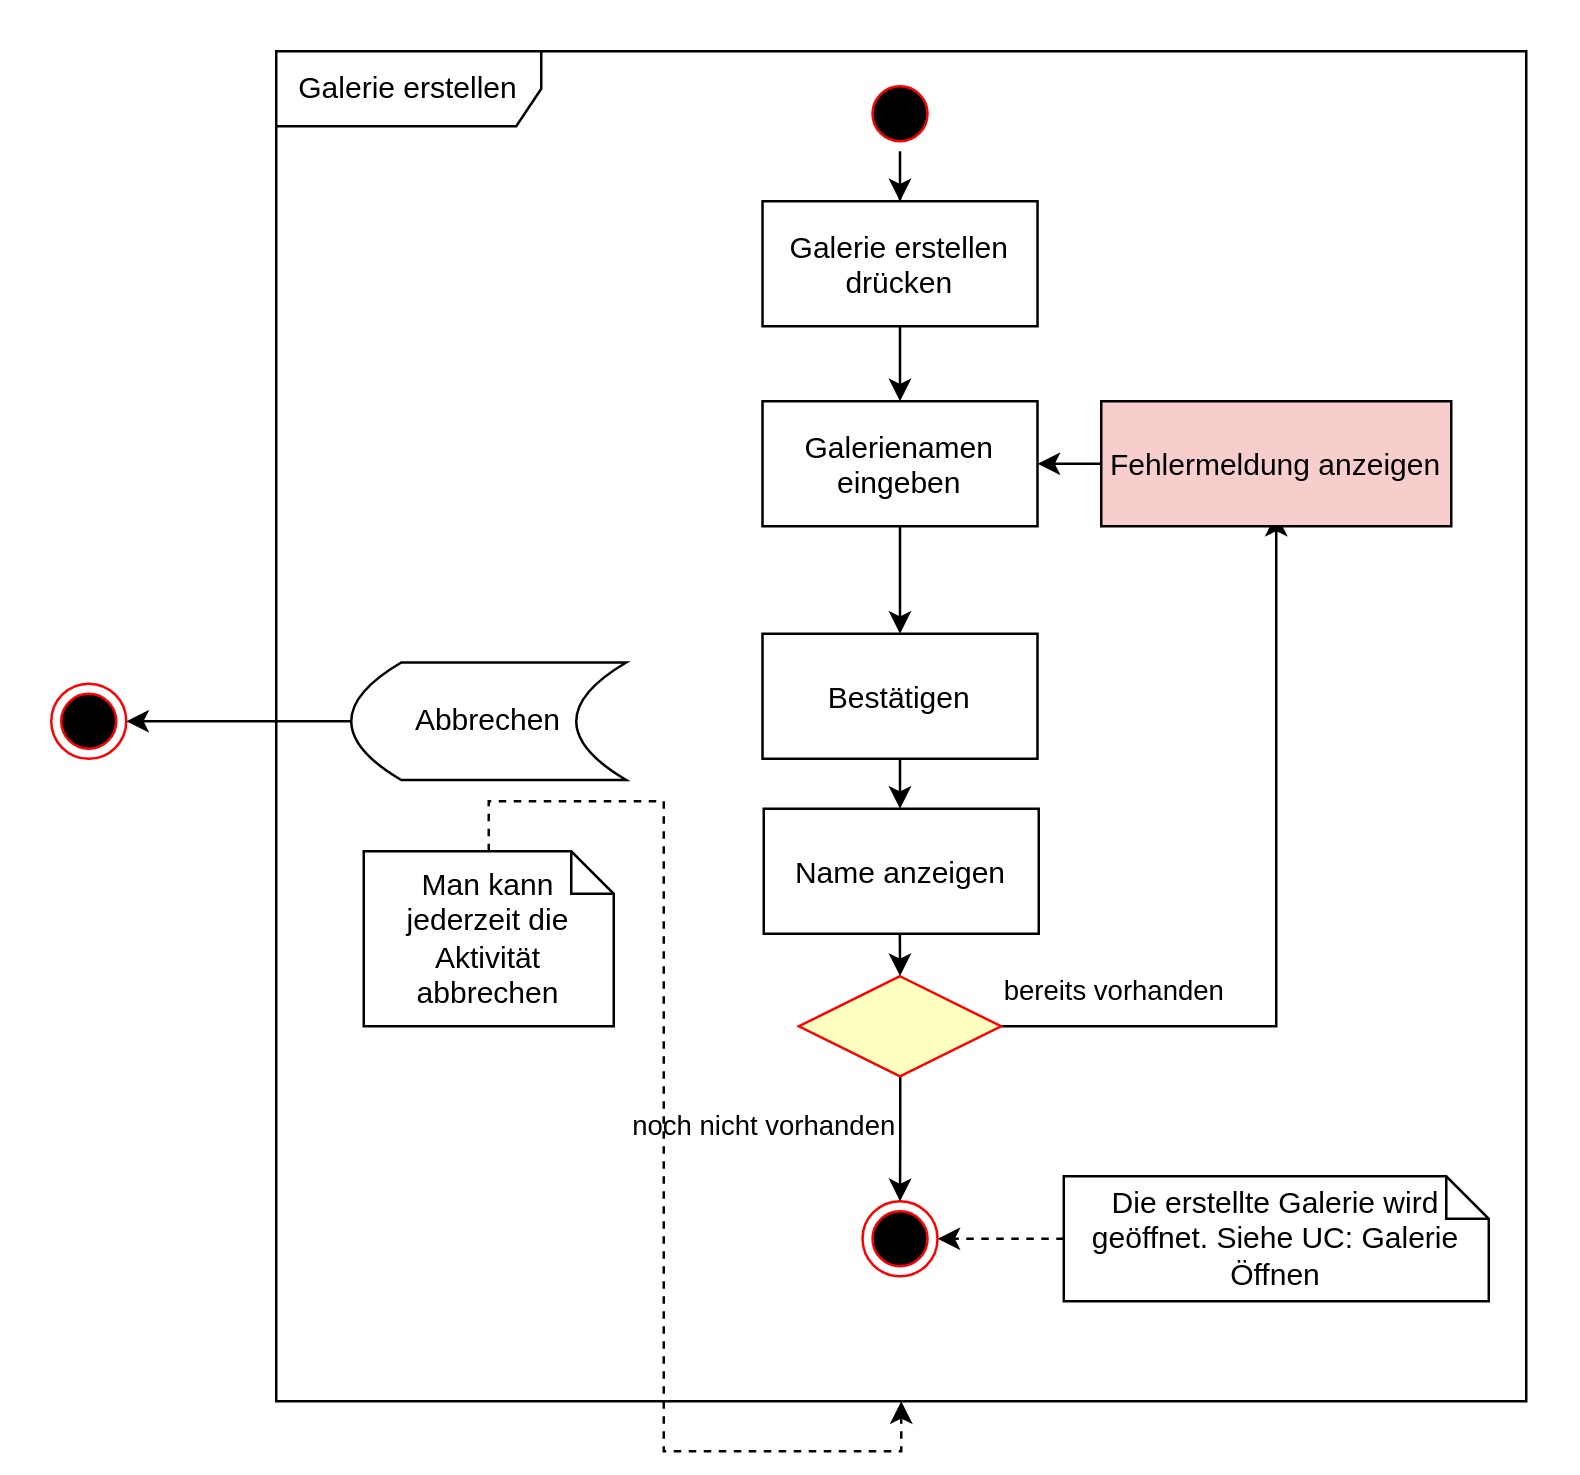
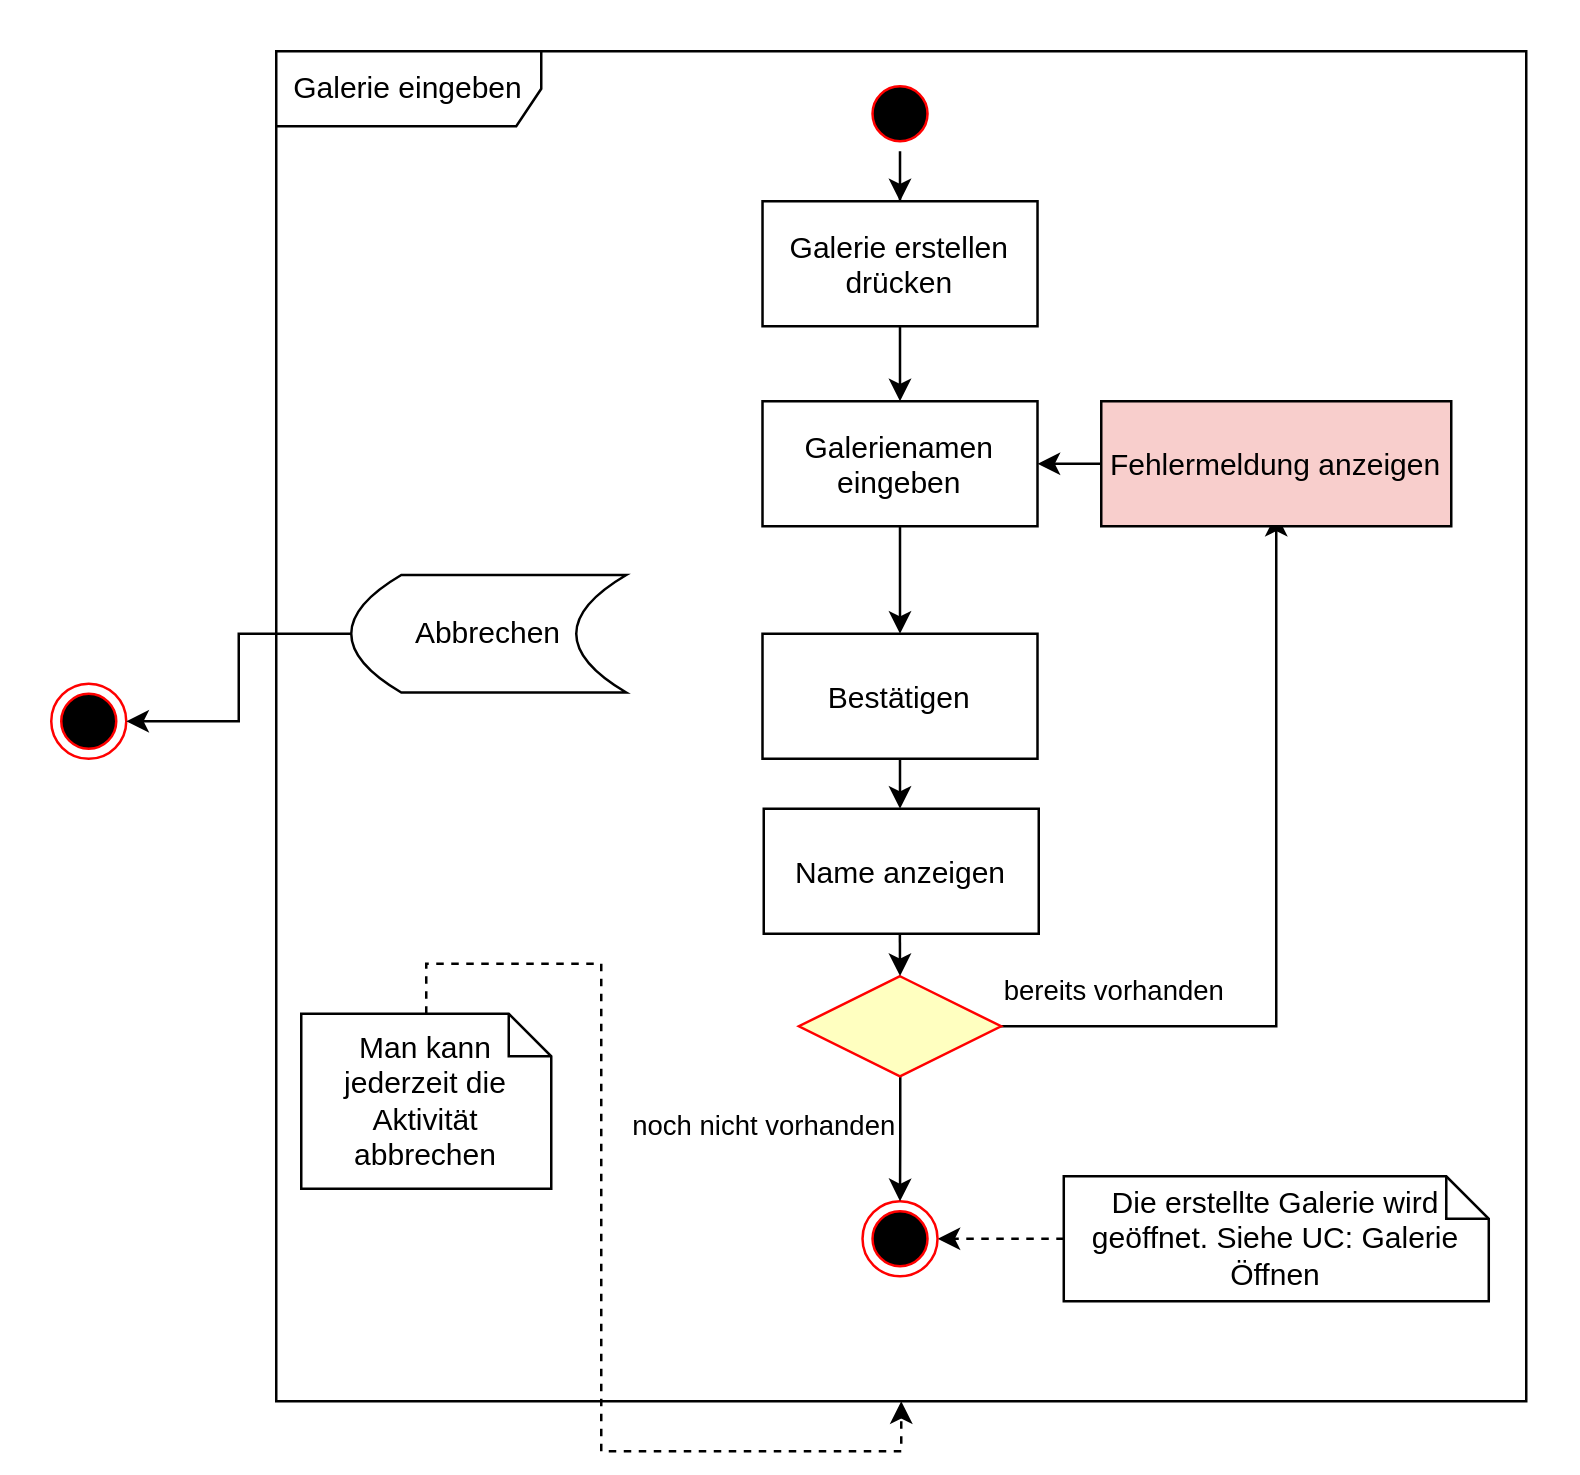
node "Galerie erstellen": label "Galerie erstellen" -> "Galerie eingeben"
node "Abbrechen": moved (489, 721) -> (489, 634)
node "Man kann jederzeit die Aktivität abbrechen": moved (489, 939) -> (426, 1101)
